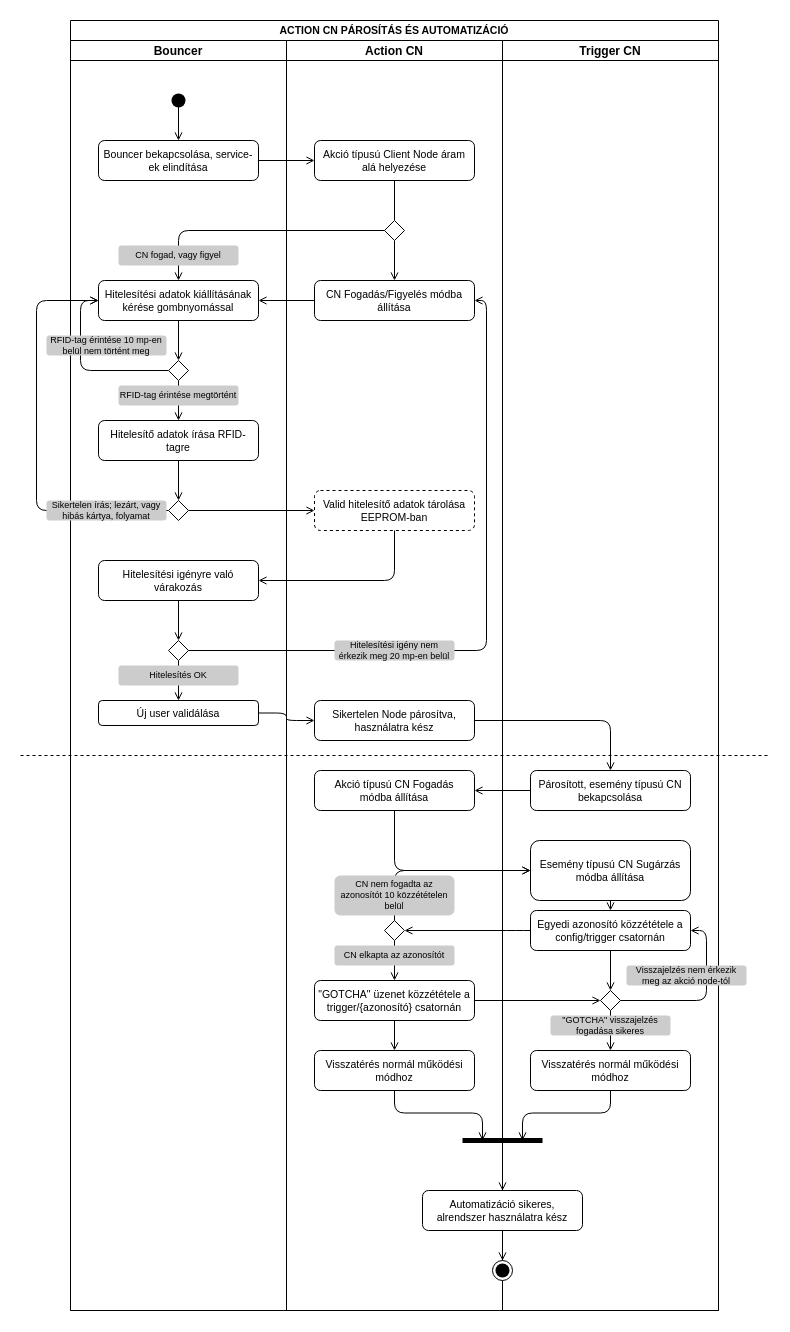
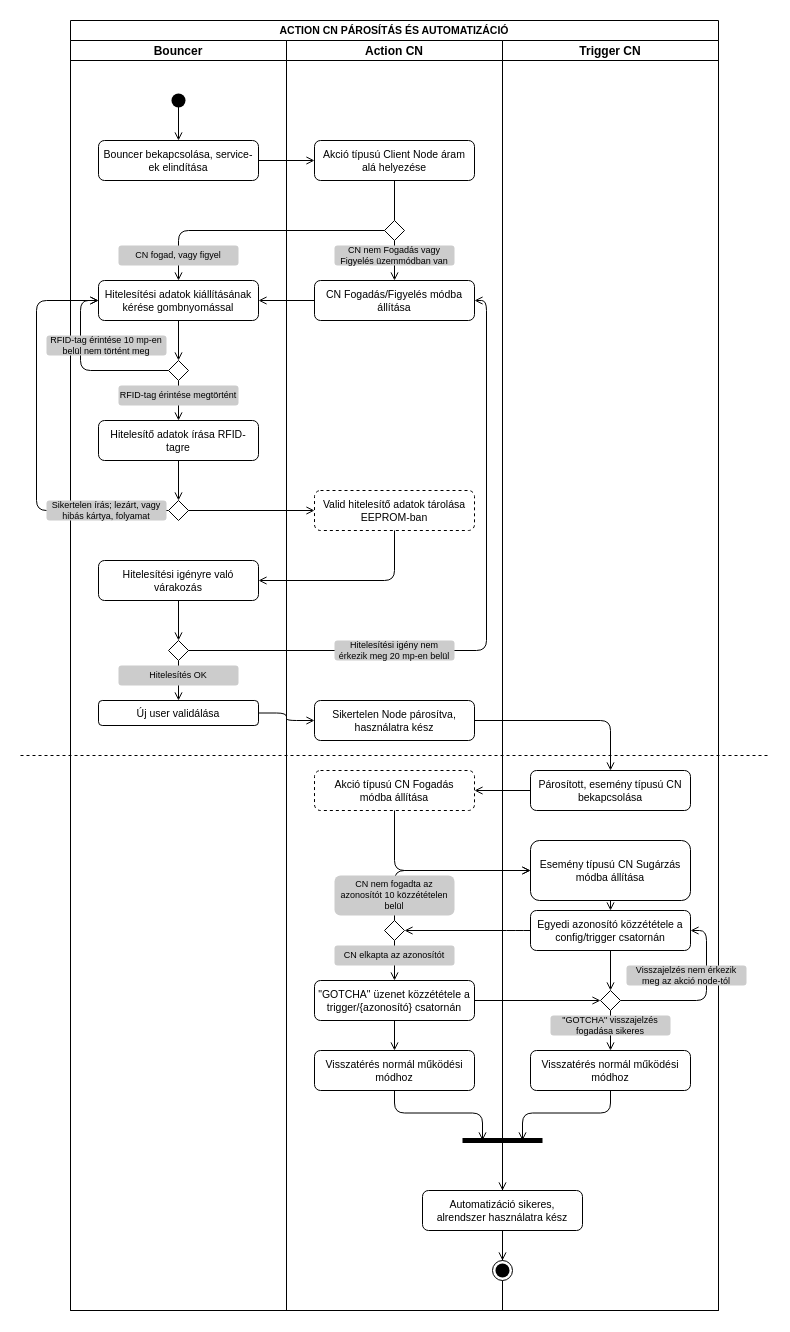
node "CN nem Fogadás vagy Figyelés üzemmódban van": added
node "Akció típusú CN Fogadás módba állítása": style solid -> dashed
